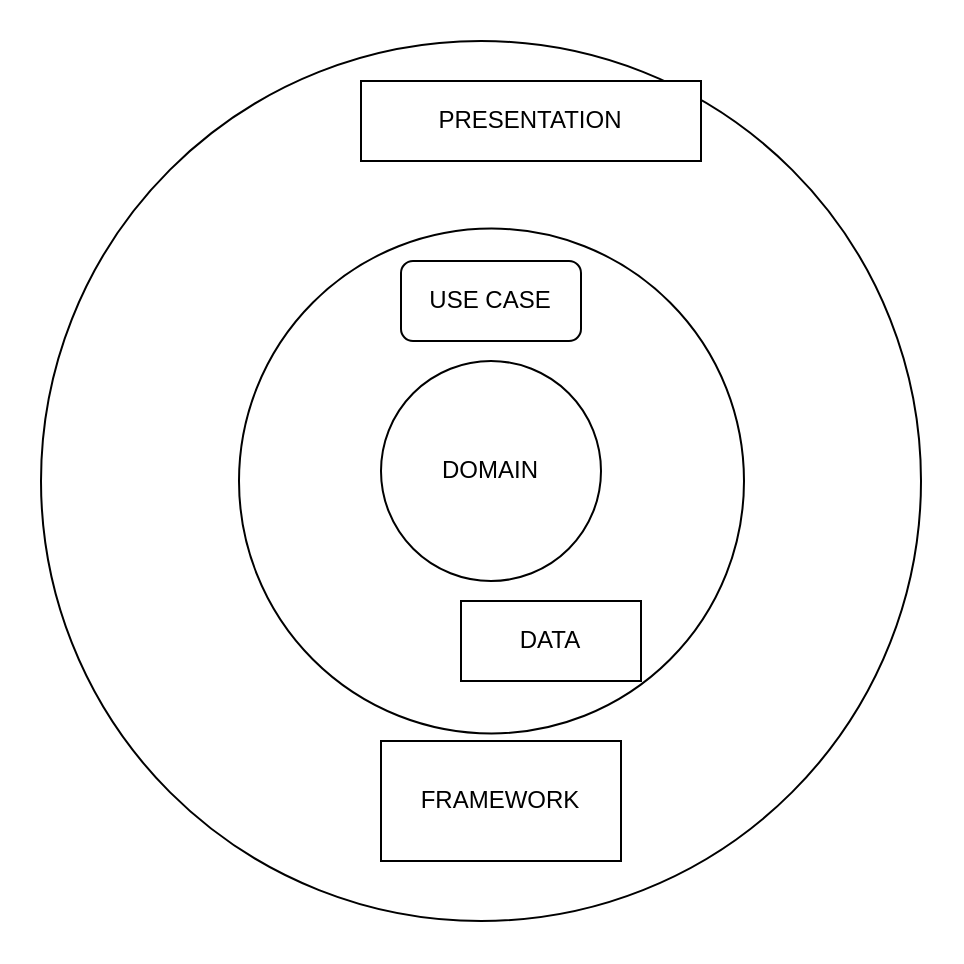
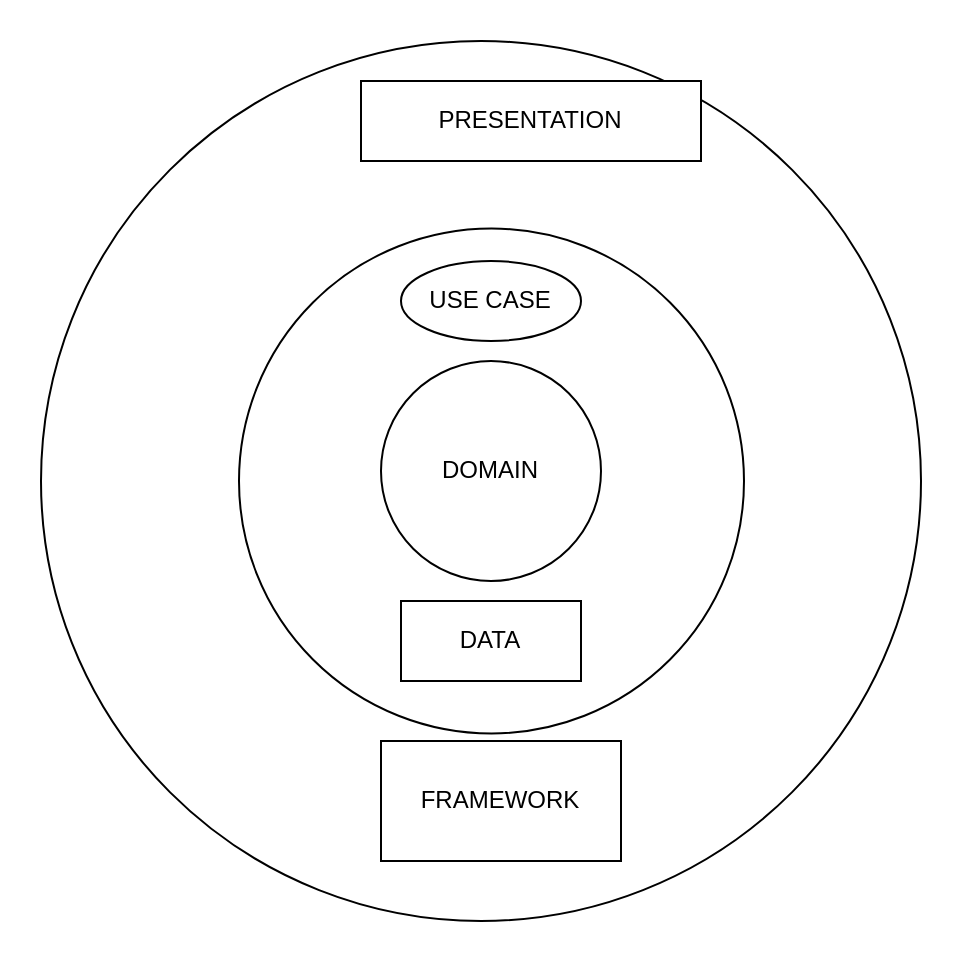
node "USE CASE": shape rounded rectangle -> ellipse
node "DATA": moved (551, 641) -> (491, 641)
